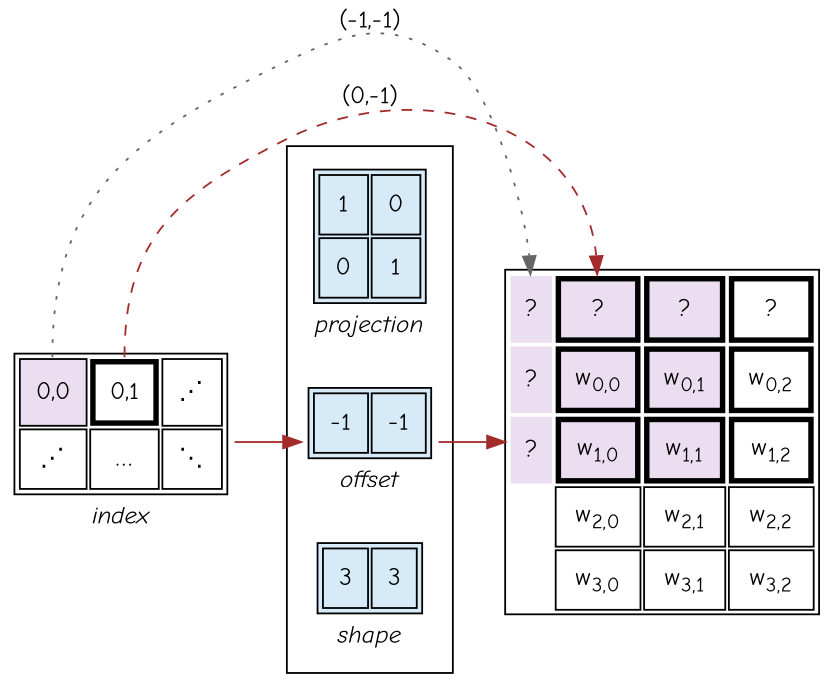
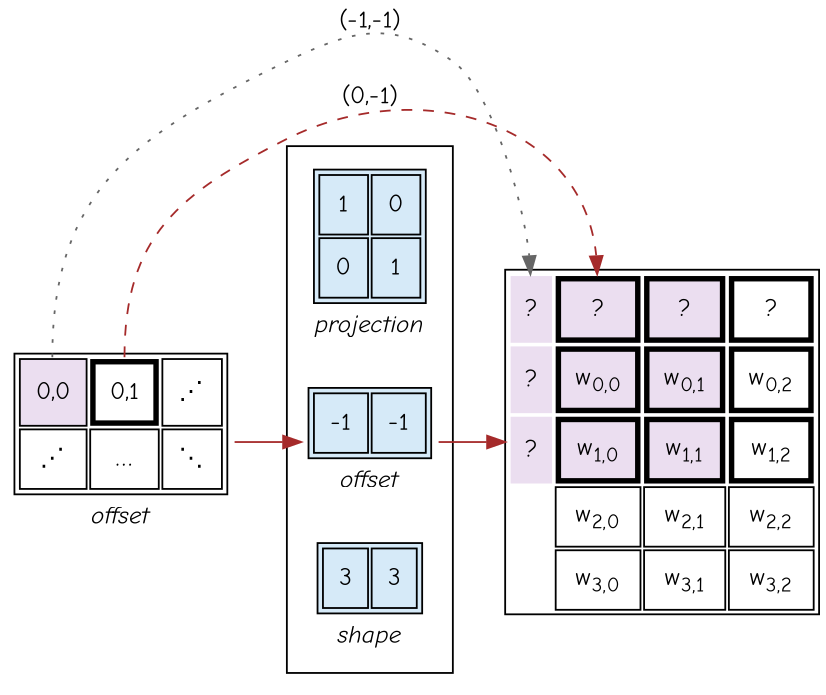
node "0,0": text "index" -> "offset"
